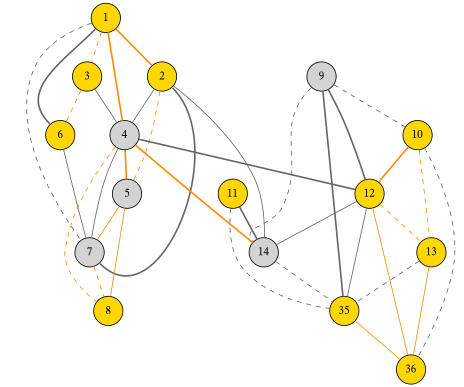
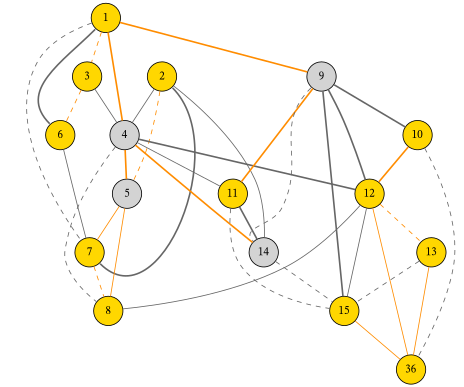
edge "1" -- "2": now "1" -- "9"
edge "9" -- "10": style dashed -> bold
edge "9" -- "11": added
edge "4" -- "7": now "4" -- "11"
edge "10" -- "13": removed
edge "4" -- "8": color darkorange -> gray40
edge "12" -- "14": now "12" -- "8"
node "7": fillcolor lightgrey -> gold
node "35": label "35" -> "15"
